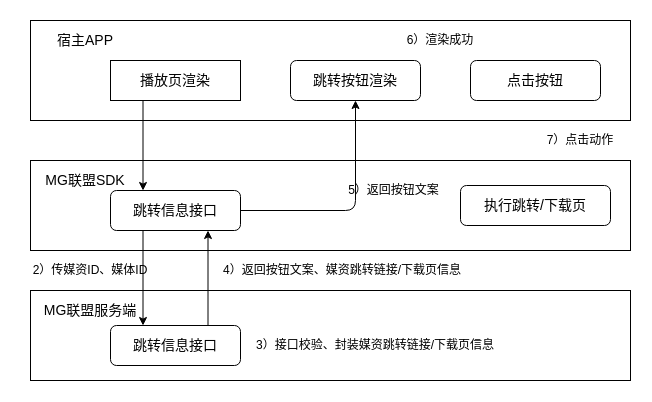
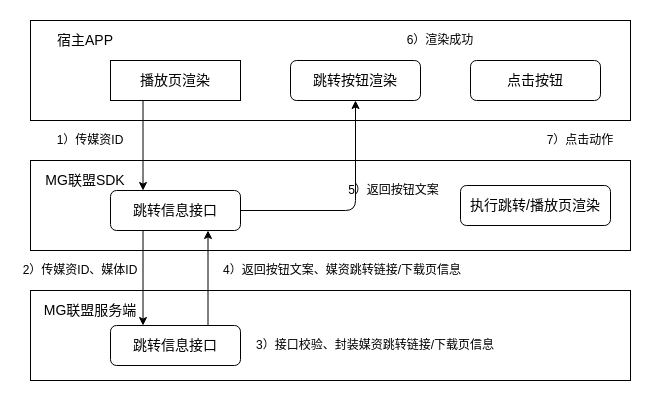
node "1）传媒资ID": added
node "执行跳转/下载页": label "执行跳转/下载页" -> "执行跳转/播放页渲染"
node "2）传媒资ID、媒体ID": moved (91, 271) -> (81, 271)
